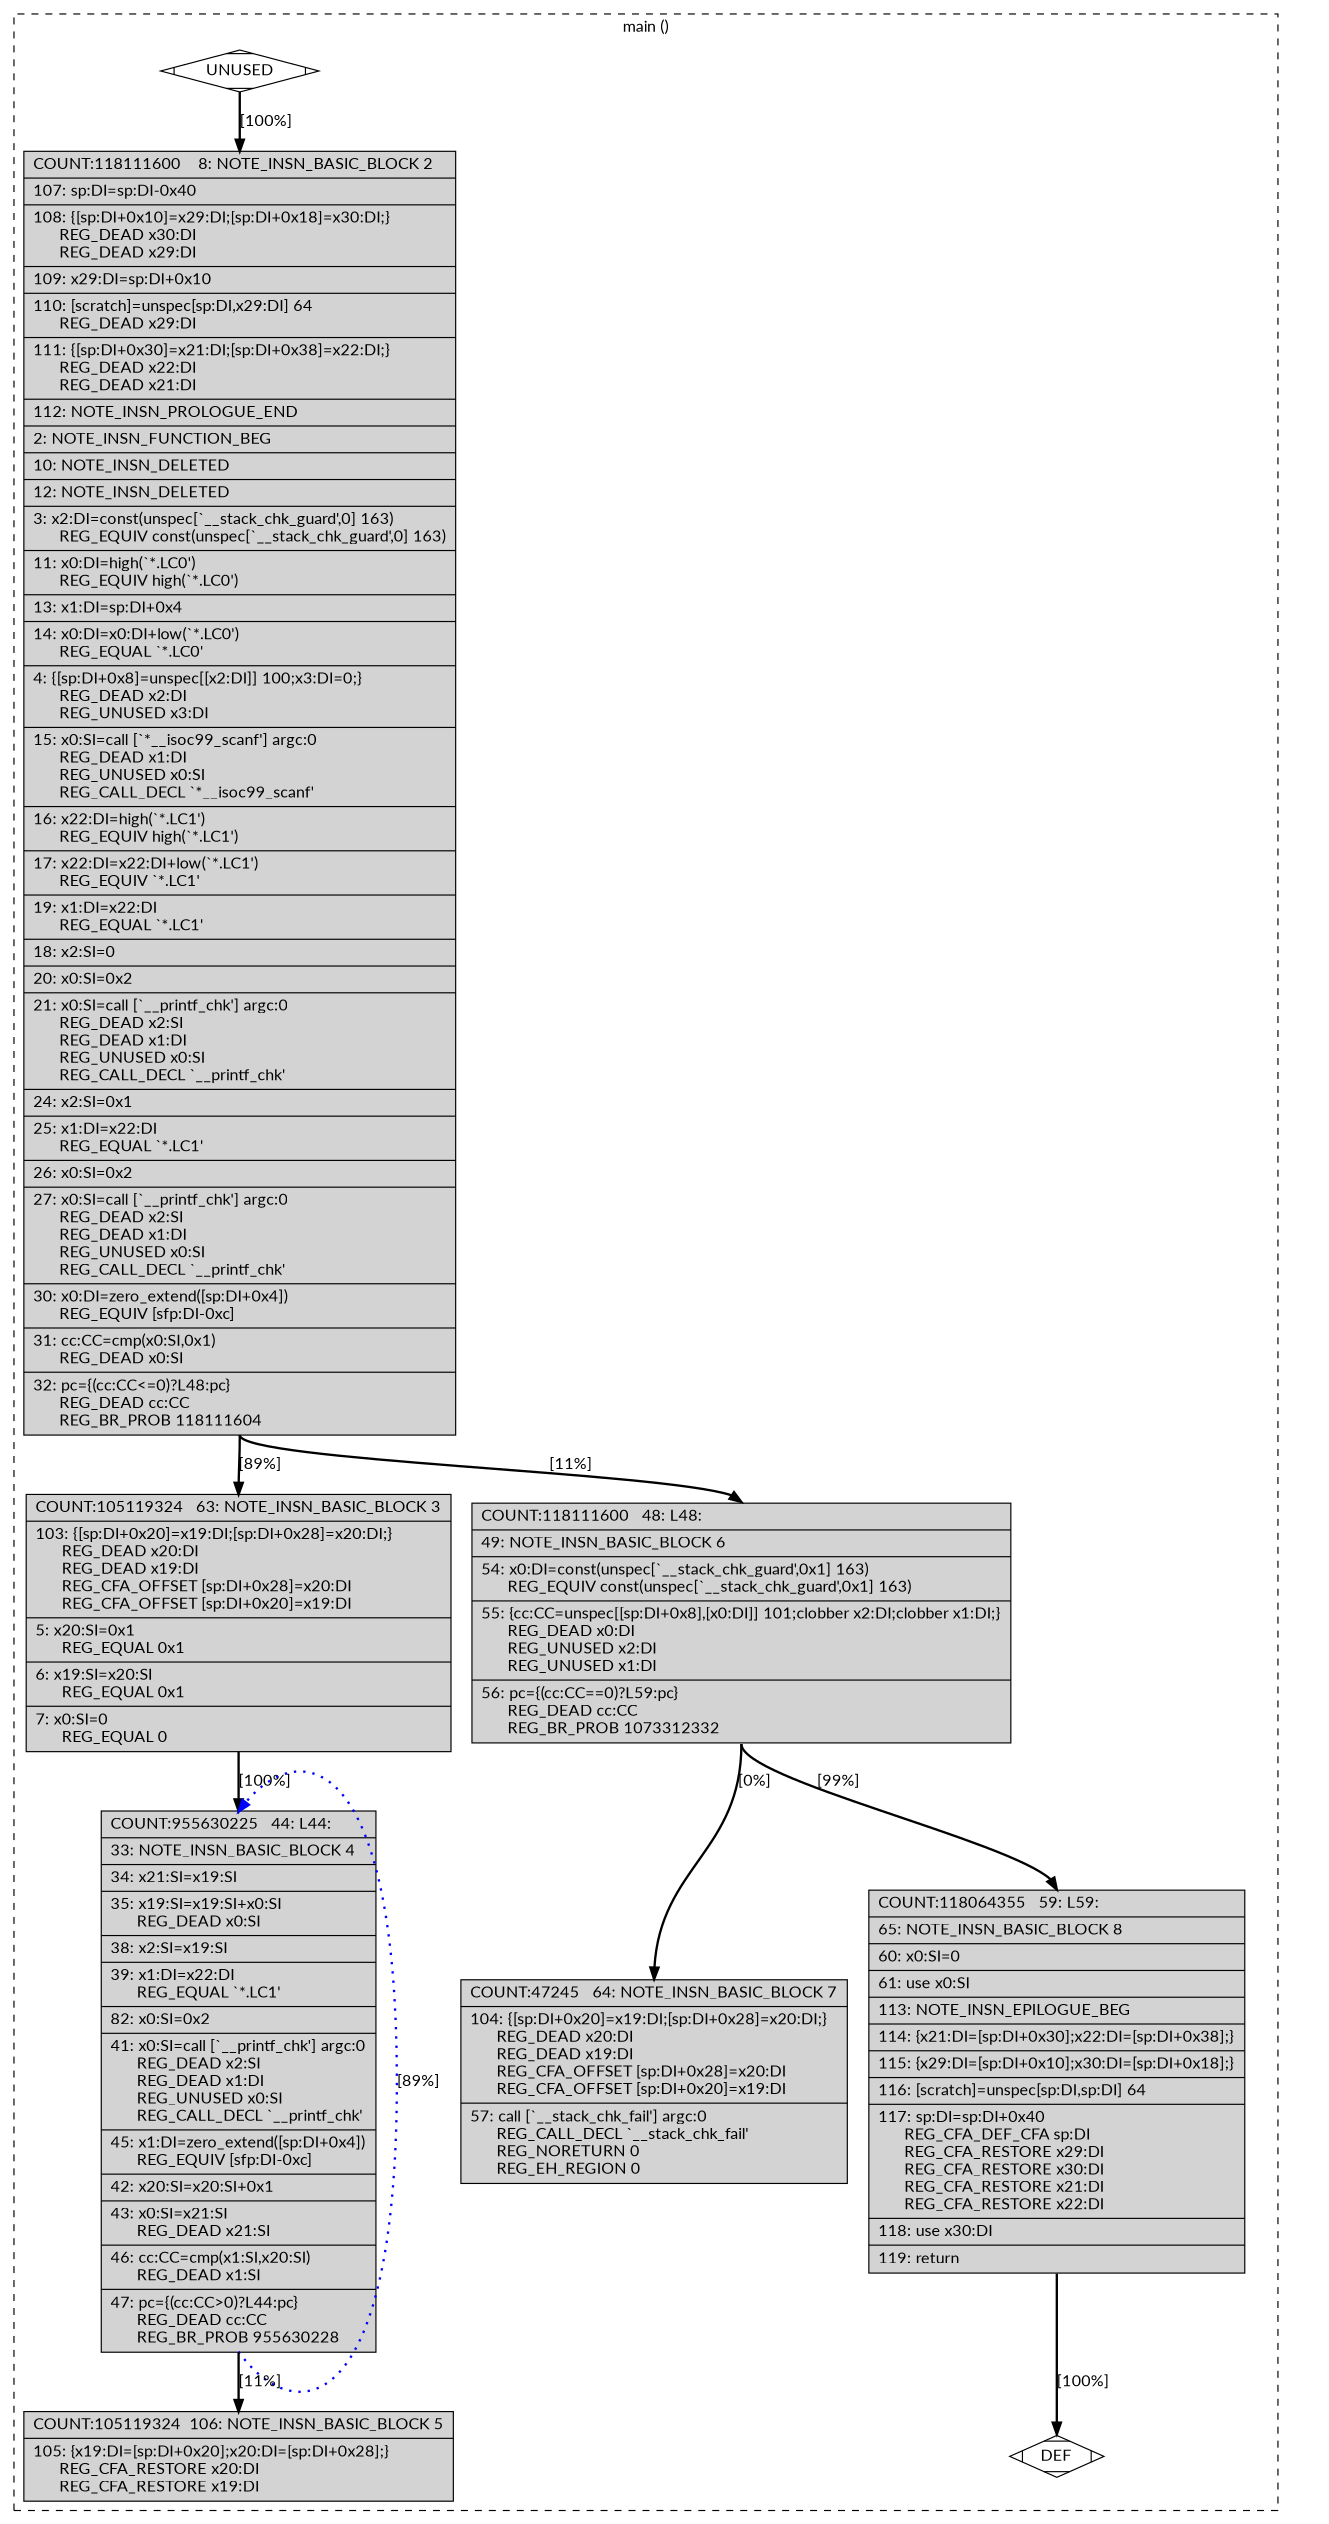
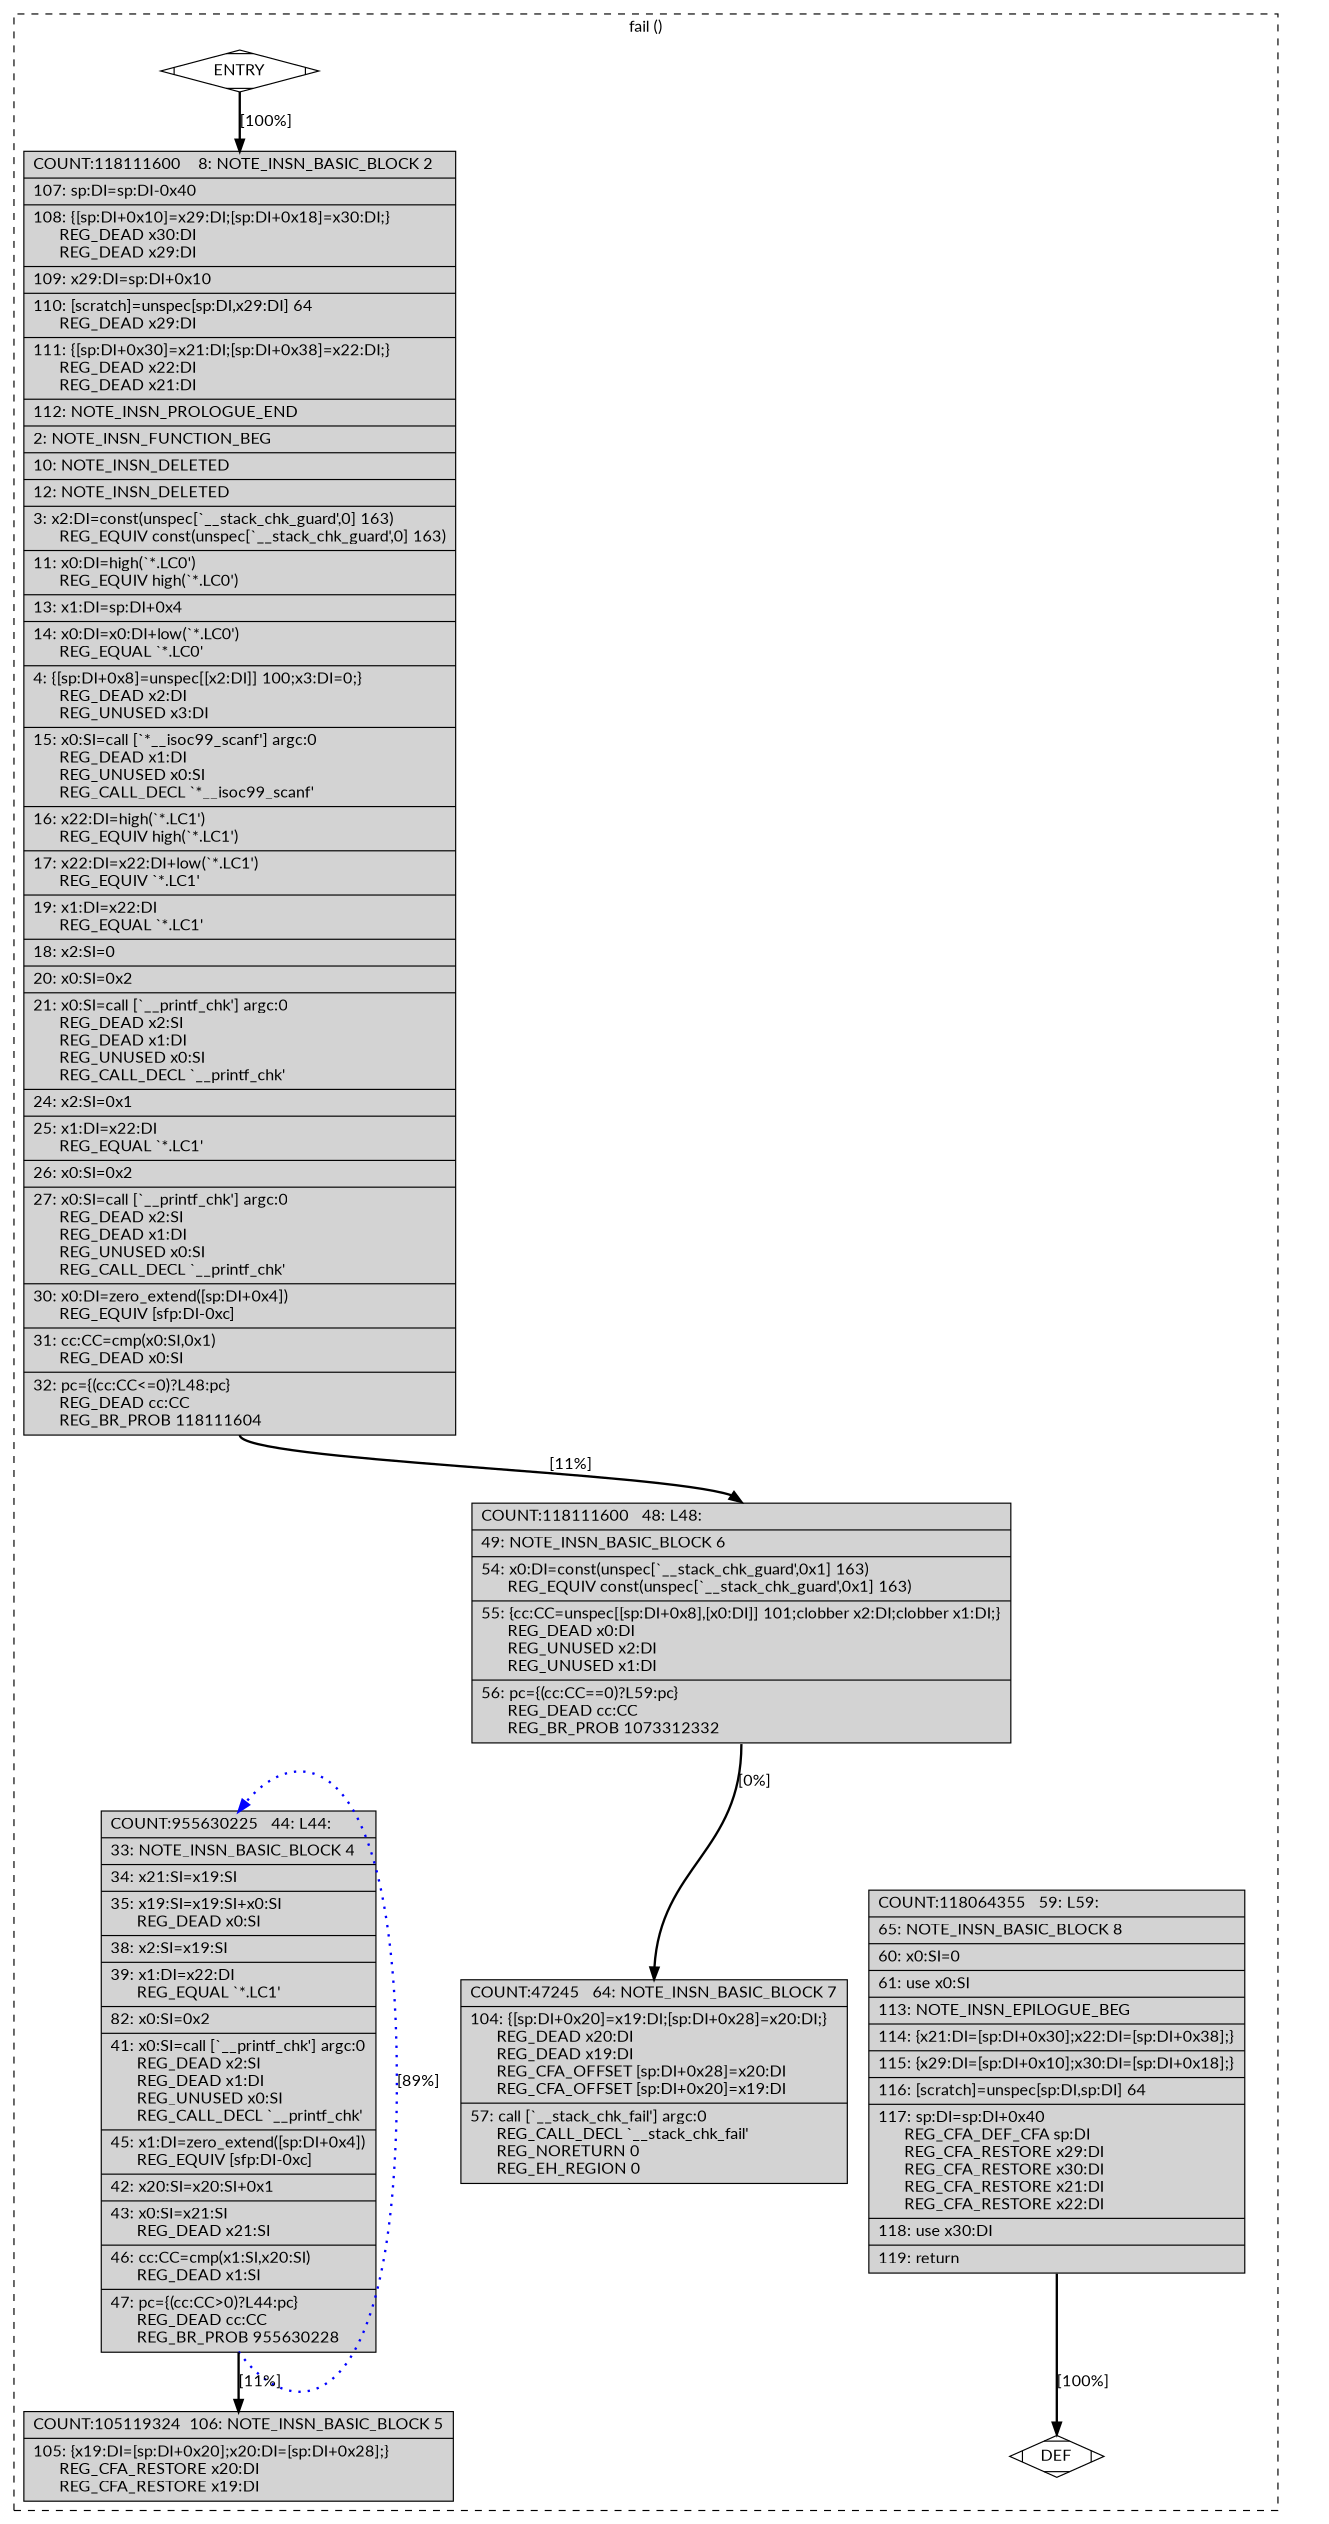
cluster "main ()": label "main ()" -> "fail ()"
node "UNUSED": label "UNUSED" -> "ENTRY"
node "COUNT:105119324   63: NOTE_INSN_BASIC_BLOCK 3": removed
edge "COUNT:118111600   48: L48:" -> "COUNT:118064355   59: L59:": removed, label "[99%]"
